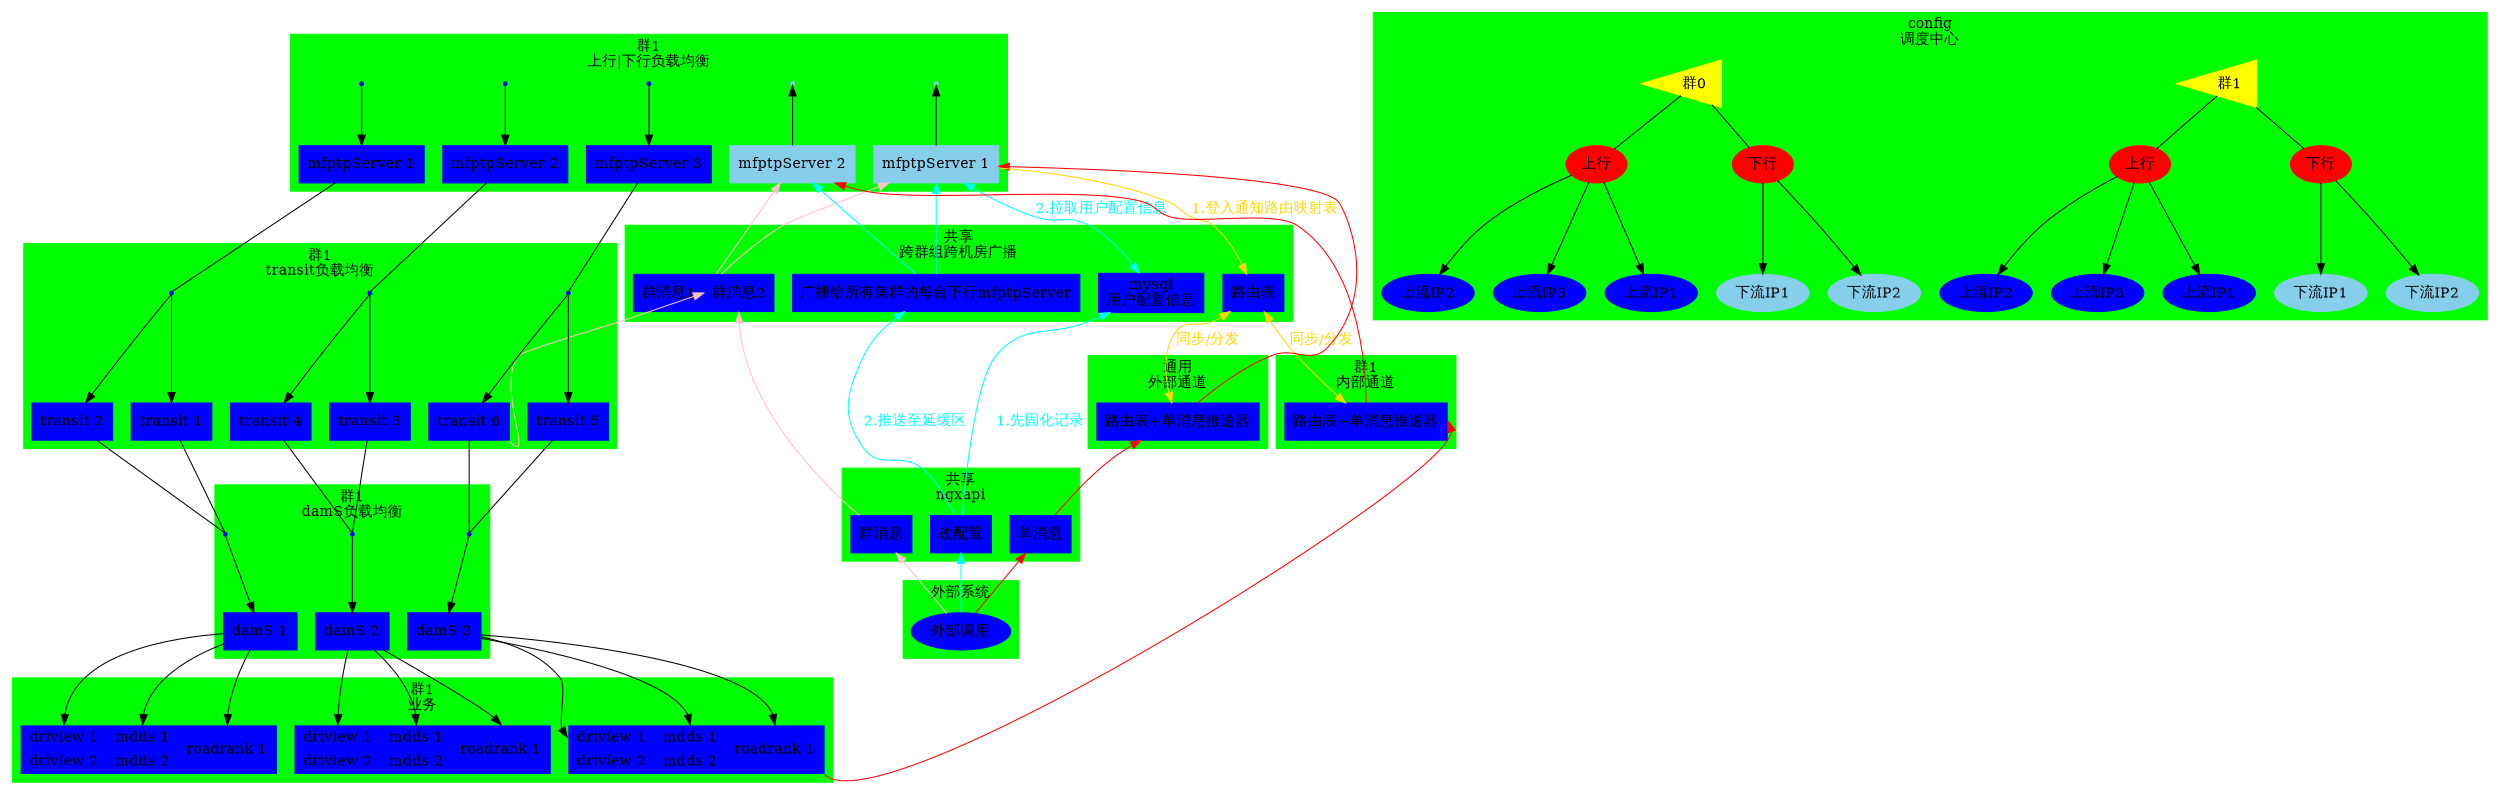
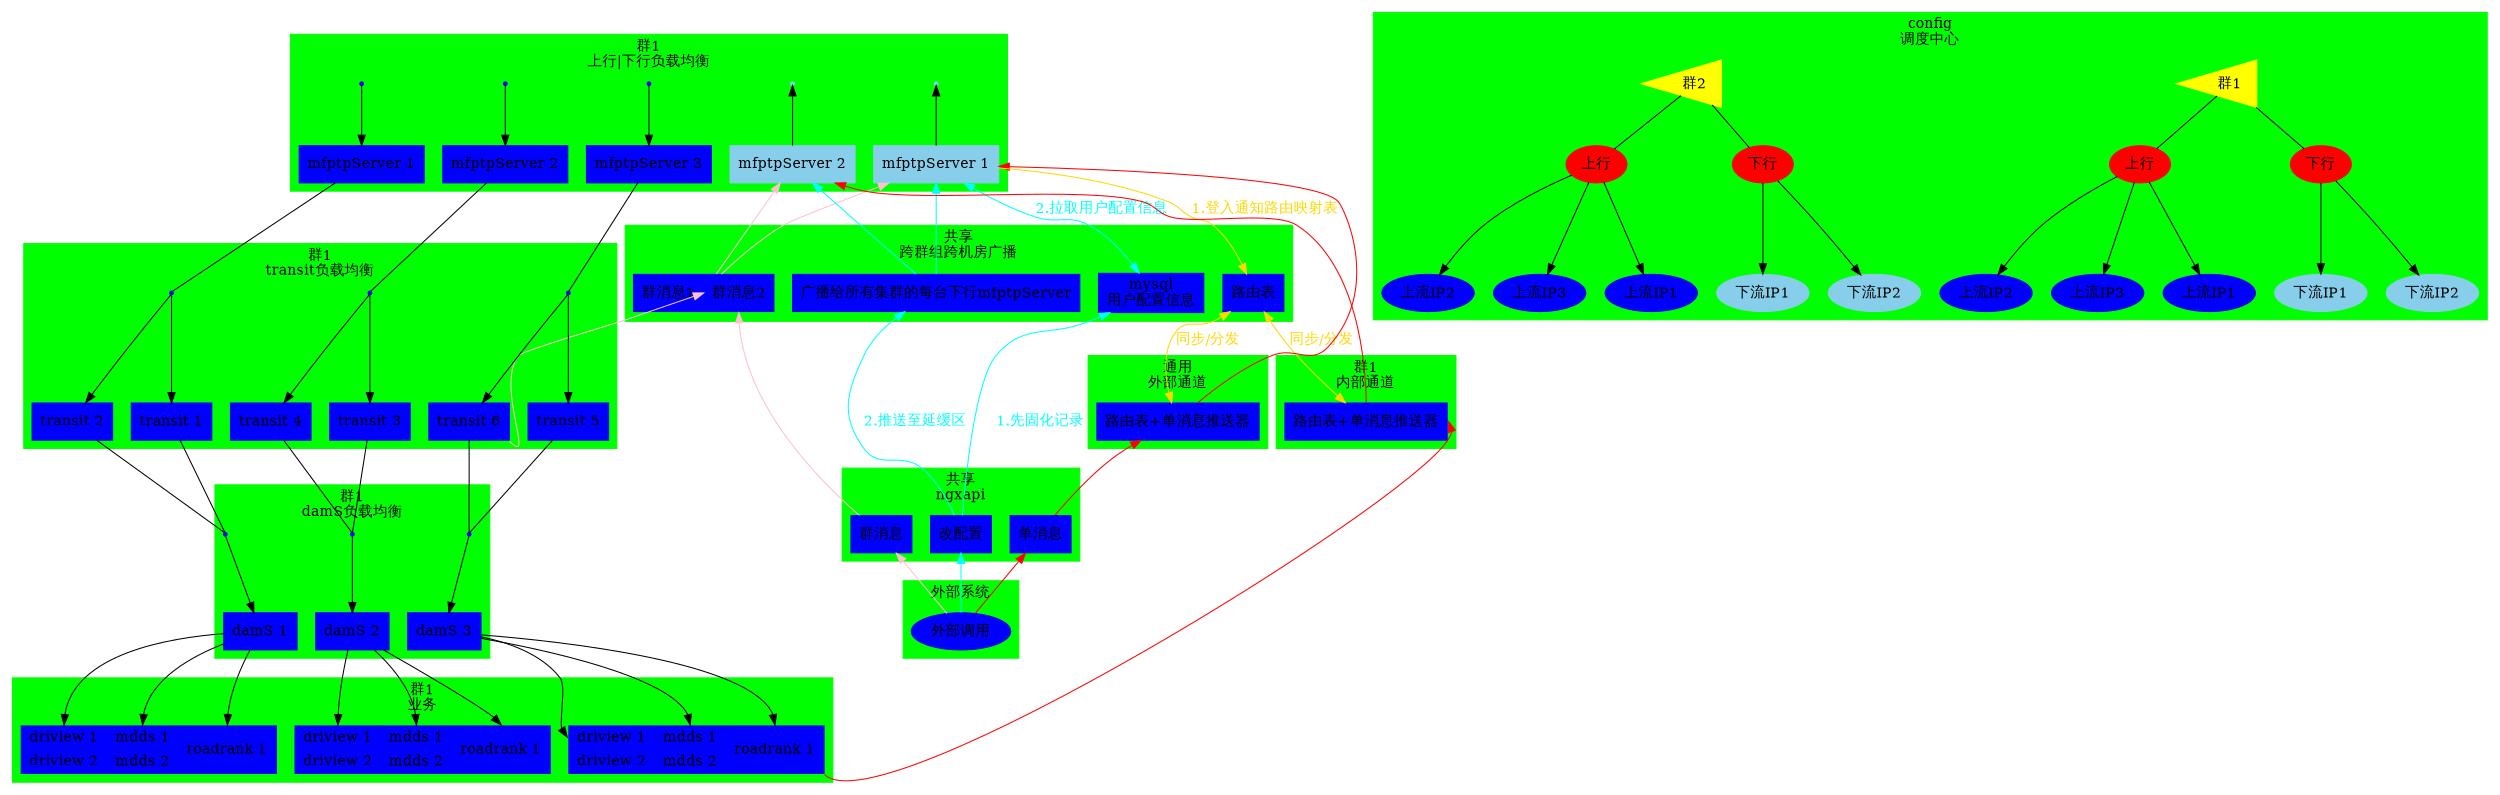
node "群0": label "群0" -> "群2"
